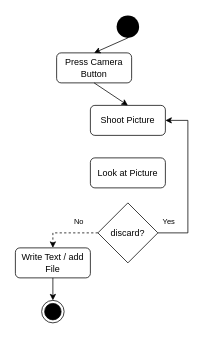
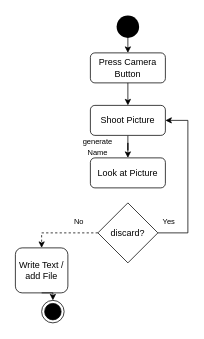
node "Press Camera Button": moved (94, 68) -> (128, 68)
node "generate Name": added
edge "Shoot Picture" -> "Look at Picture": added
node "Write Text / add File": size 75x30 -> 53x45
